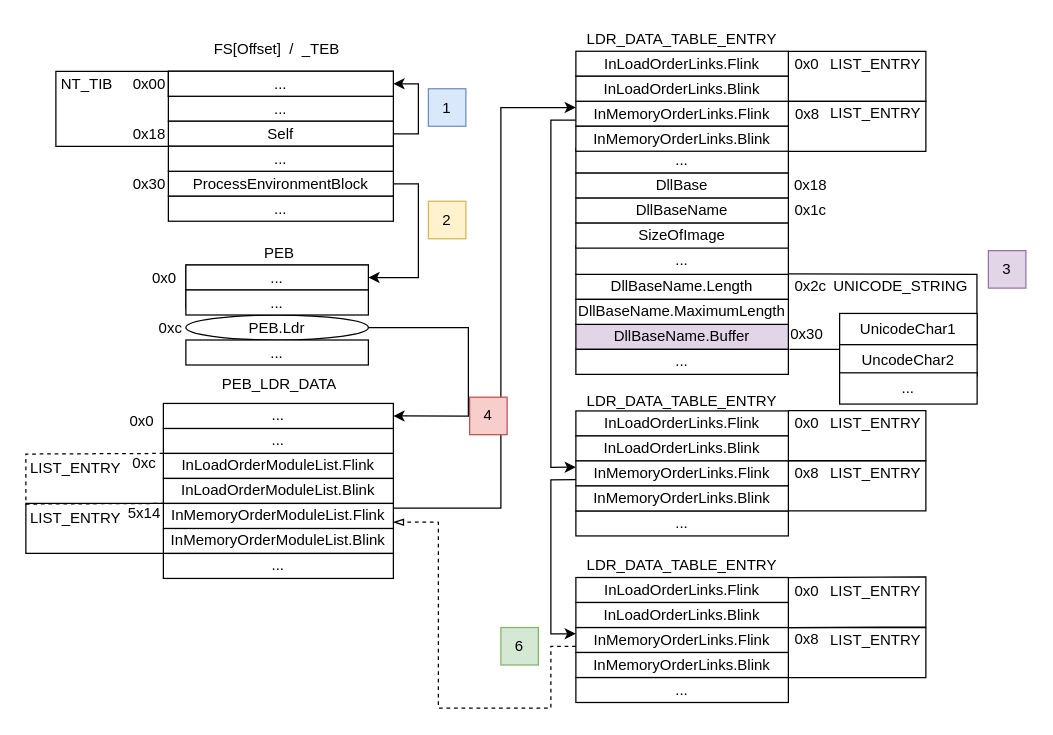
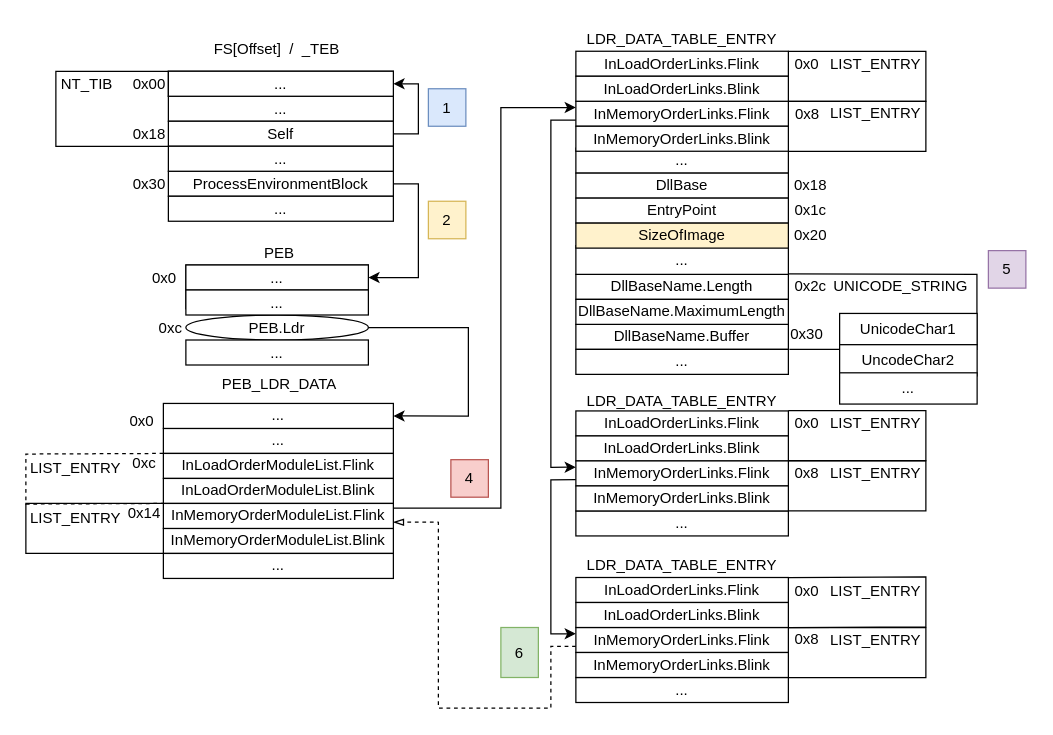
node "DllBaseName": label "DllBaseName" -> "EntryPoint"
node "SizeOfImage": fillcolor #ffffff -> #fff2cc
node "0x20": added
node "3": label "3" -> "5"
node "DllBaseName.Buffer": fillcolor #e1d5e7 -> #ffffff
node "4": moved (488, 416) -> (469, 478)
node "5x14": label "5x14" -> "0x14"
node "6": size 38x38 -> 38x50
